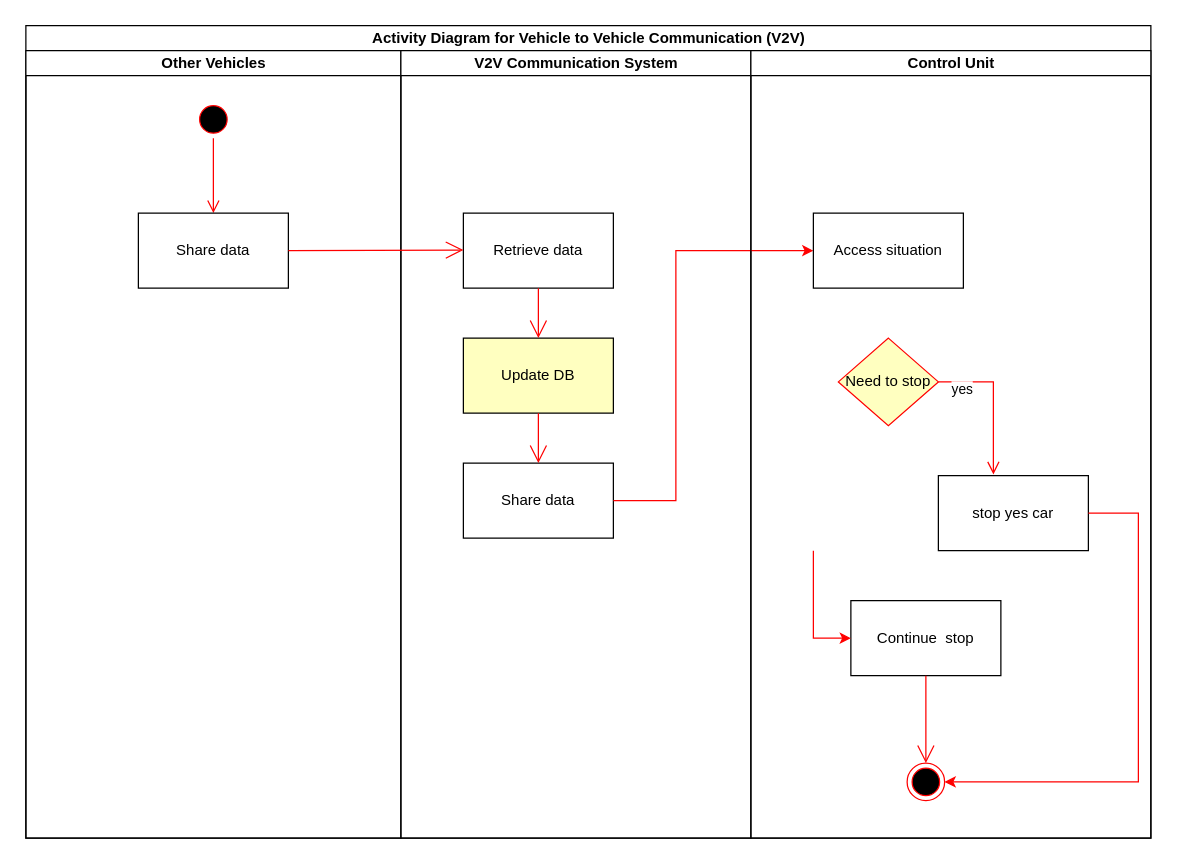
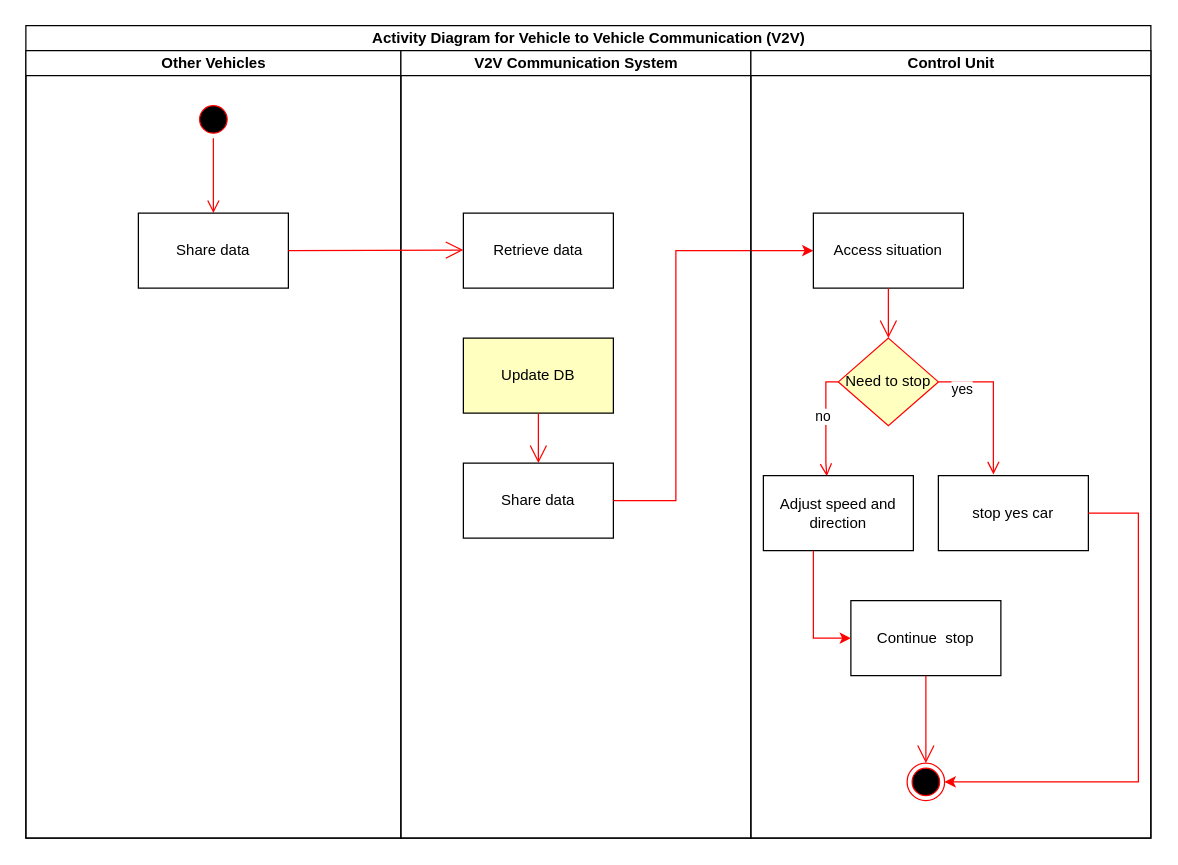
edge "Retrieve data" -> "Update DB": removed
edge "Access situation" -> "Need to stop": added
edge "Need to stop" -> "Adjust speed and direction": added, label "no"
node "Adjust speed and direction": added
